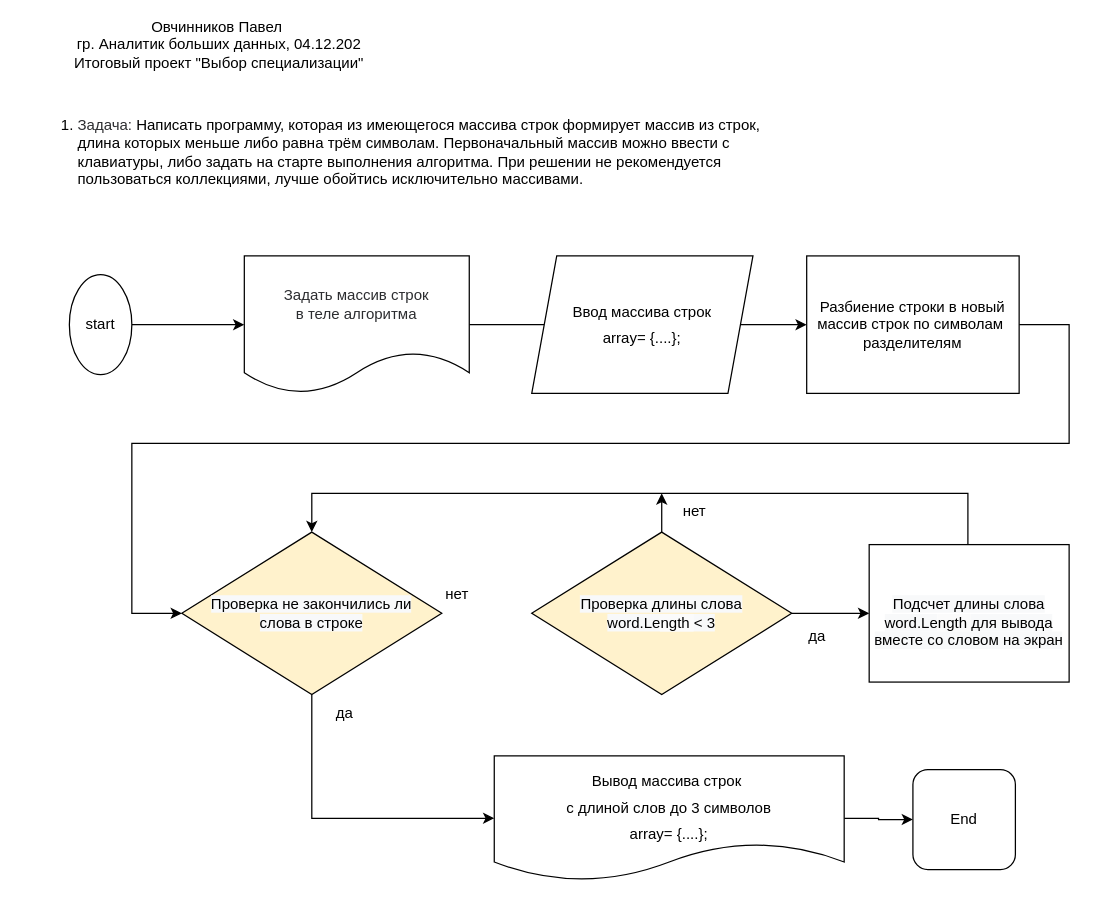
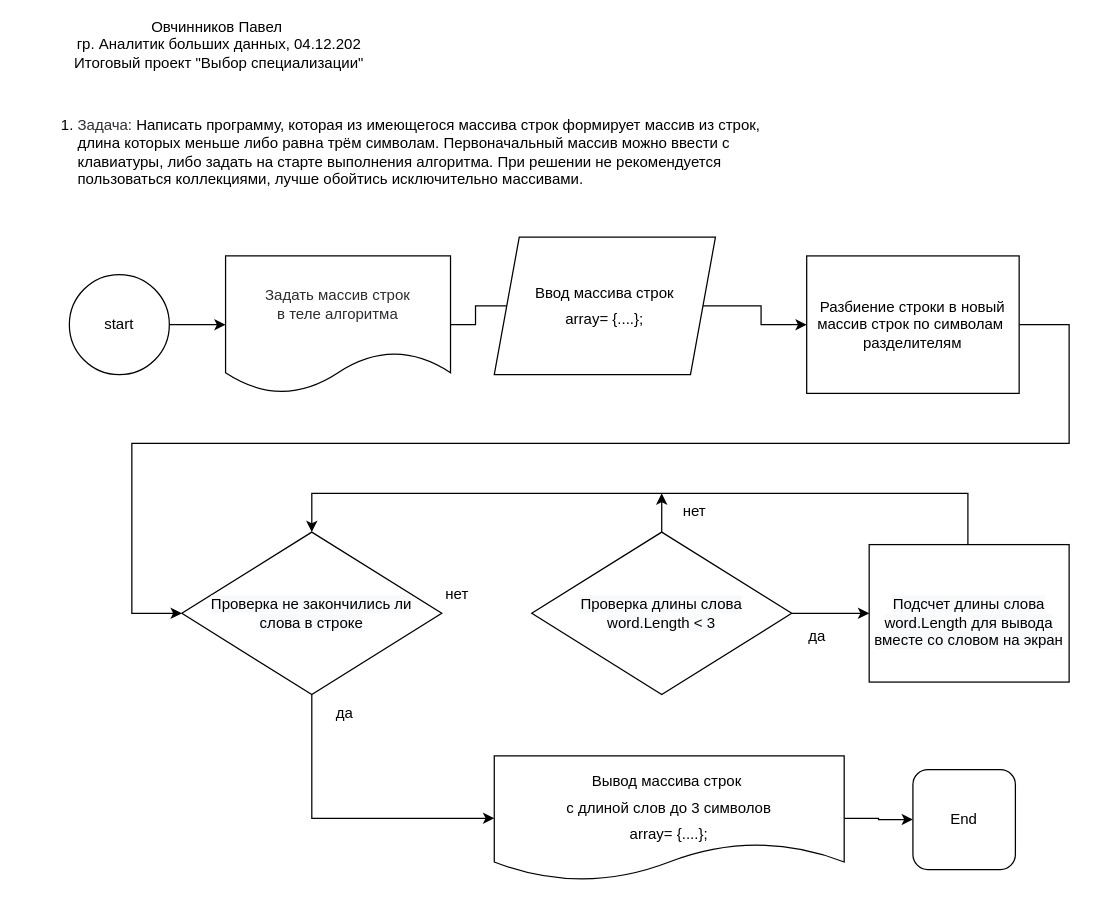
node "start": size 63x100 -> 100x100
node "Задать массив строк в теле алгоритма": moved (357, 324) -> (338, 324)
node "Ввод массива строк array= {....};": moved (643, 324) -> (605, 306)
node "Проверка не закончились ли слова в строке": fillcolor #fff2cc -> #ffffff
node "Проверка длины слова word.Length < 3": fillcolor #fff2cc -> #ffffff
